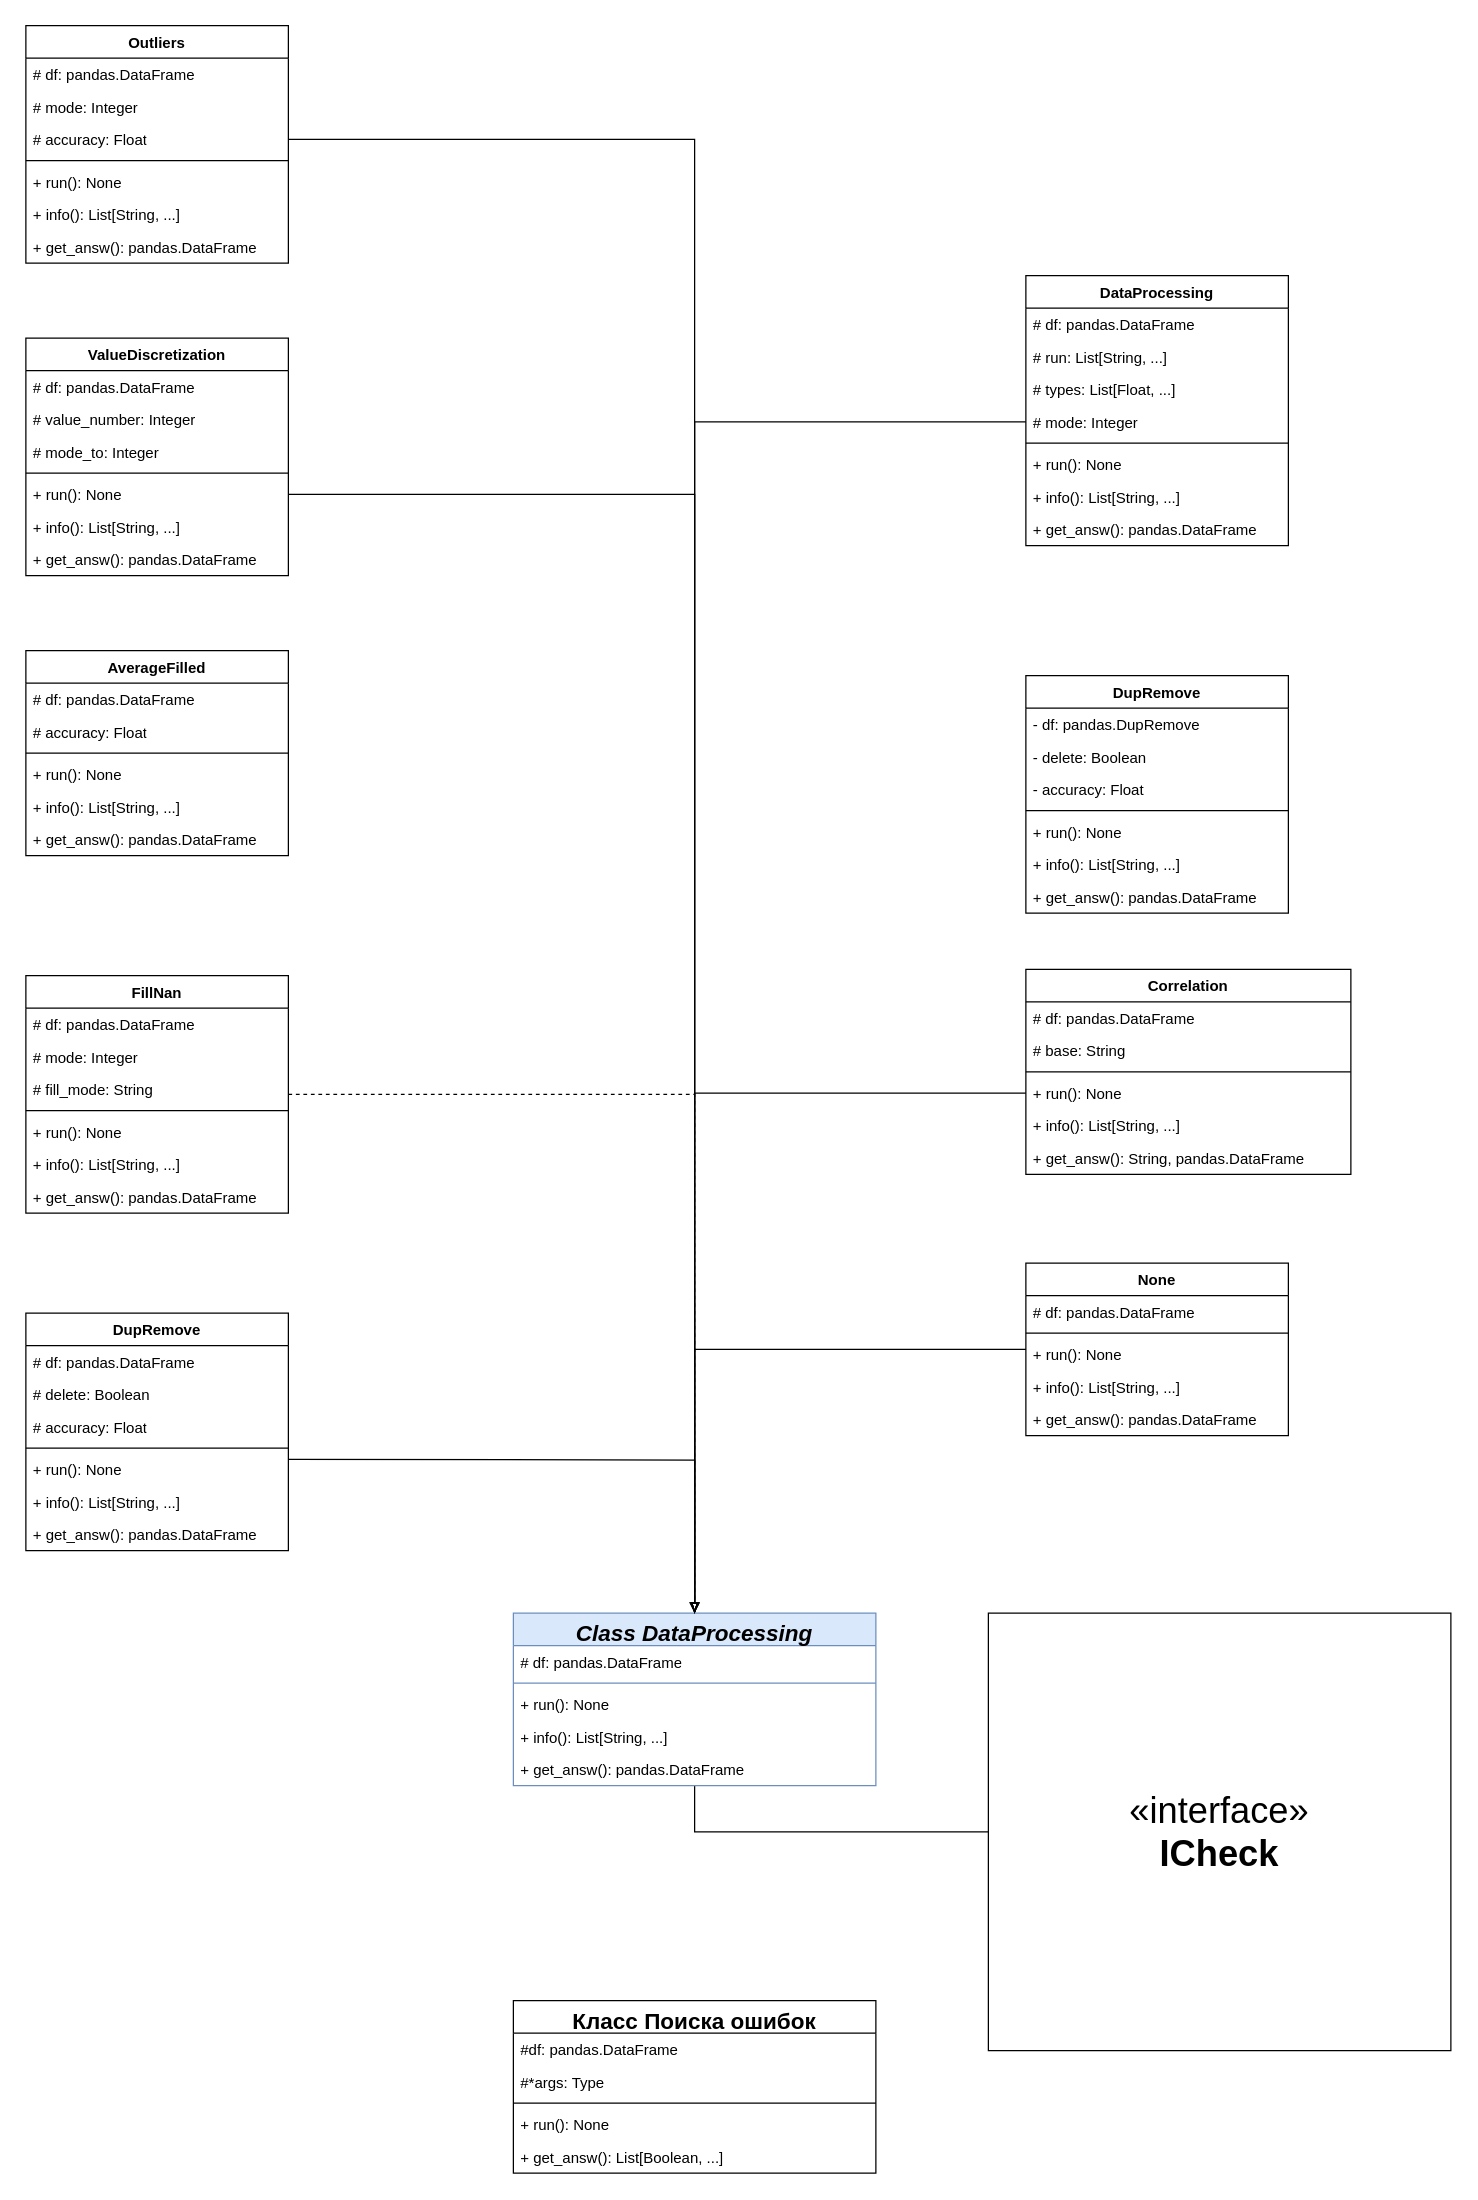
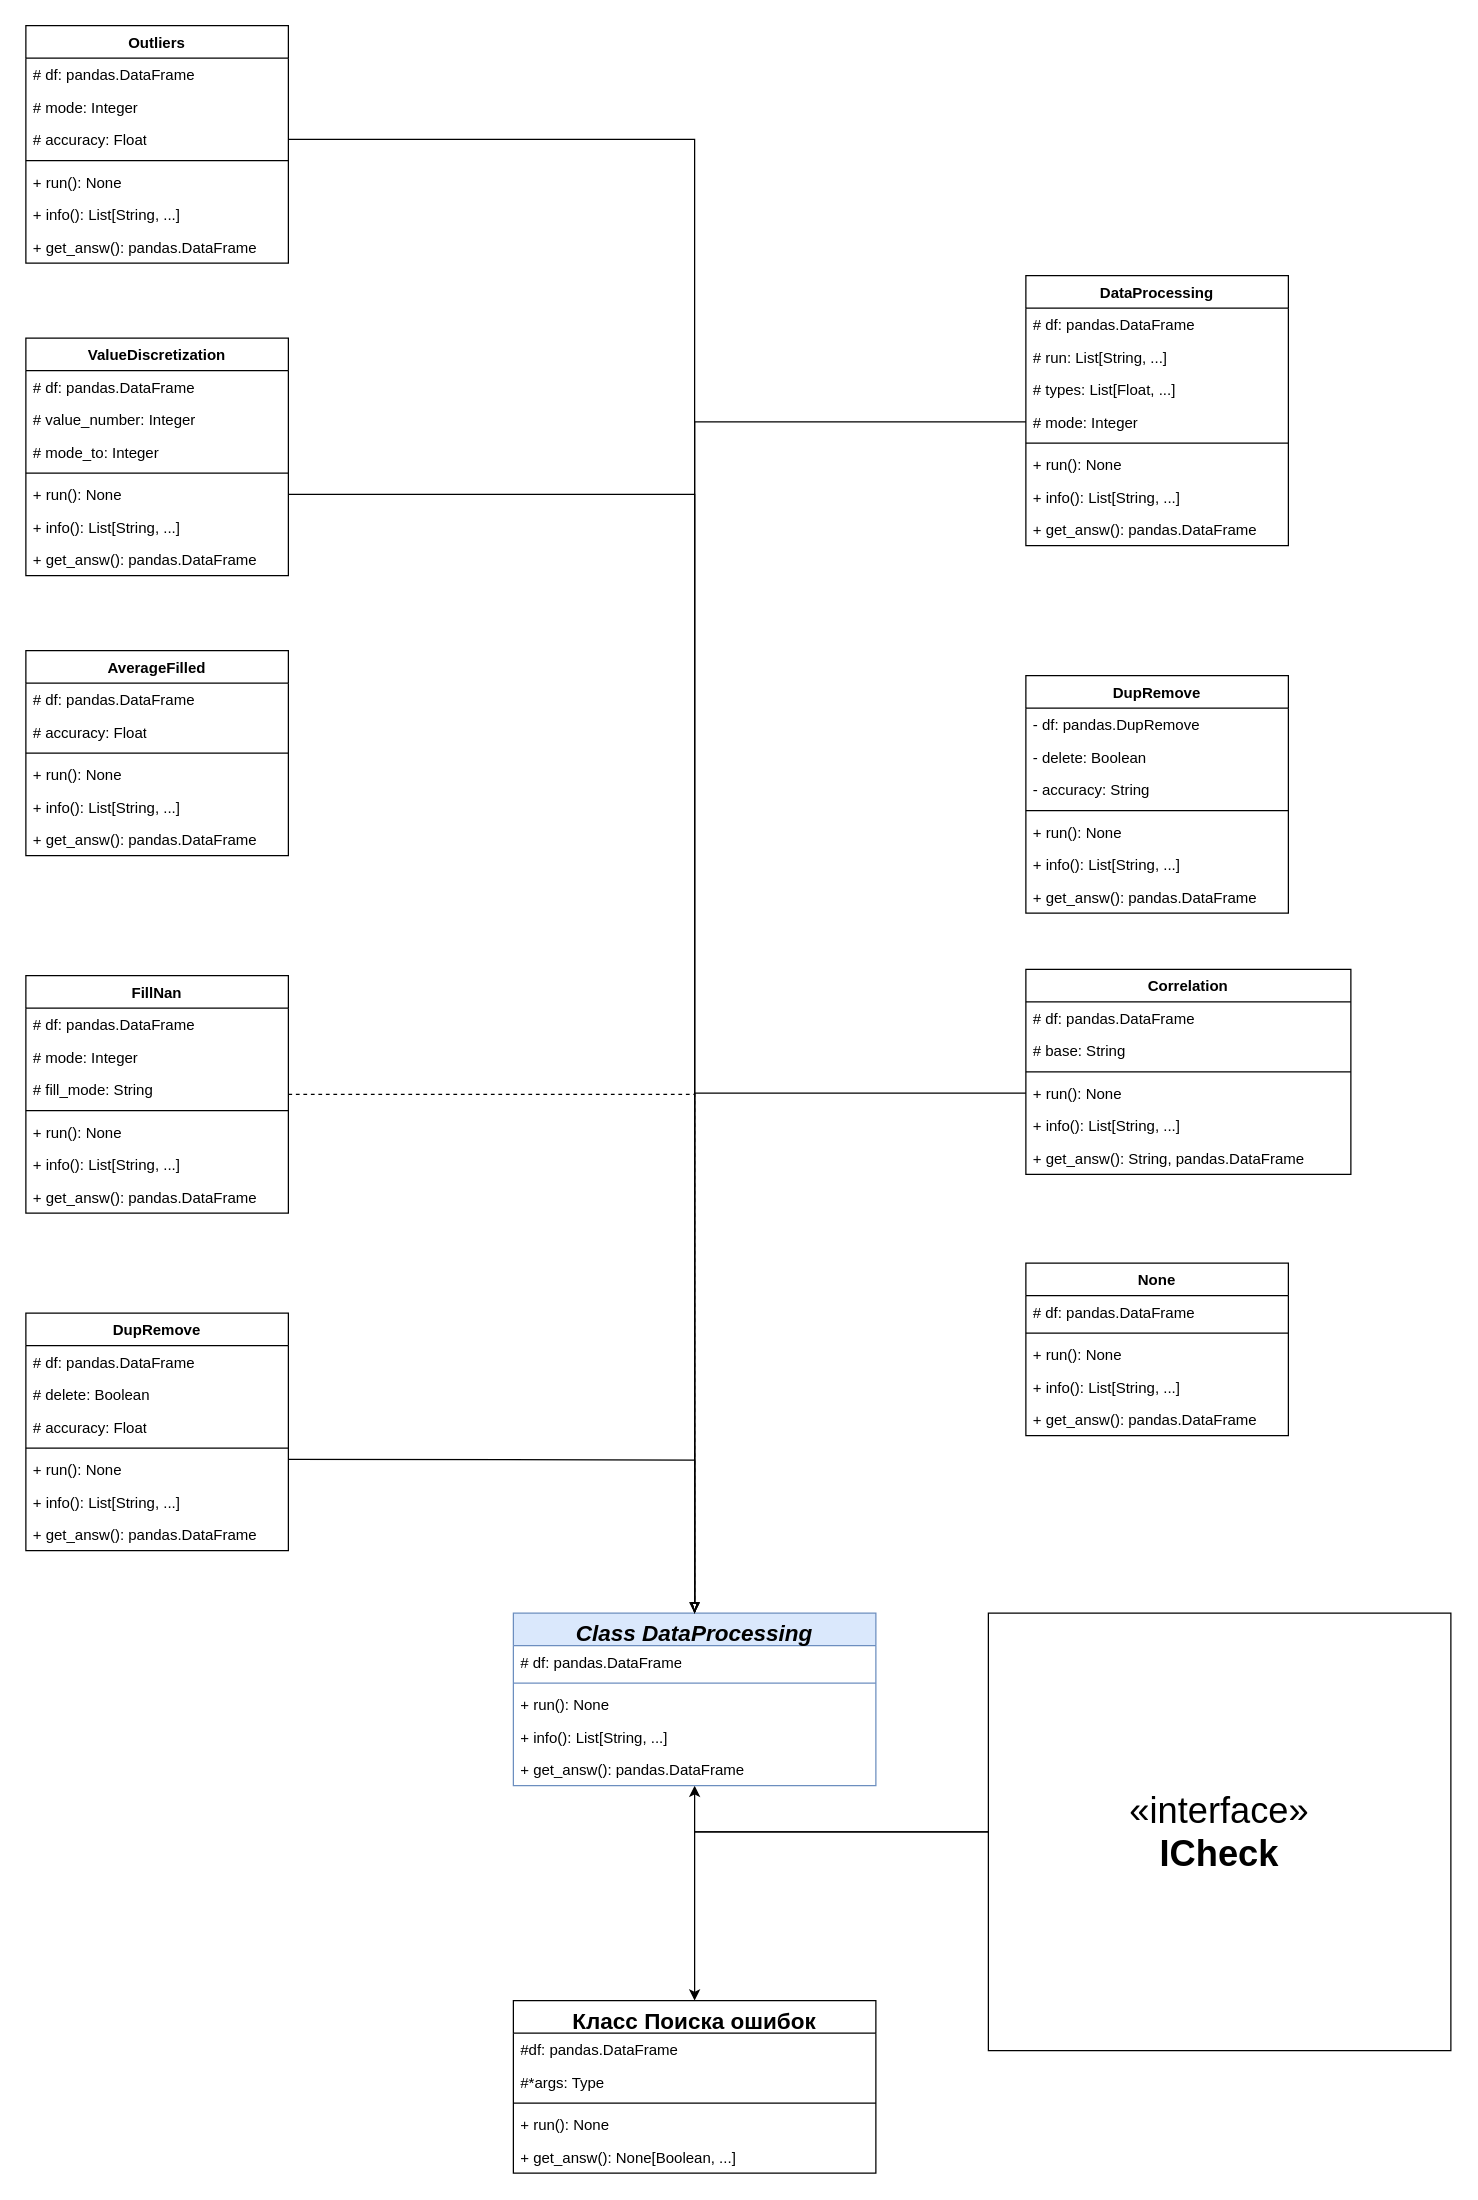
node "- accuracy: Float": label "- accuracy: Float" -> "- accuracy: String"
edge "None" -> "Class DataProcessing": removed
edge "Class DataProcessing" -- "«interface» ICheck": arrowhead none -> classic
edge "«interface» ICheck" -> "Класс Поиска ошибок": added
node "+ get_answ(): List[Boolean, ...]": label "+ get_answ(): List[Boolean, ...]" -> "+ get_answ(): None[Boolean, ...]"
